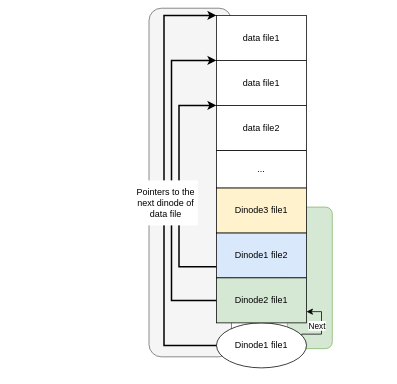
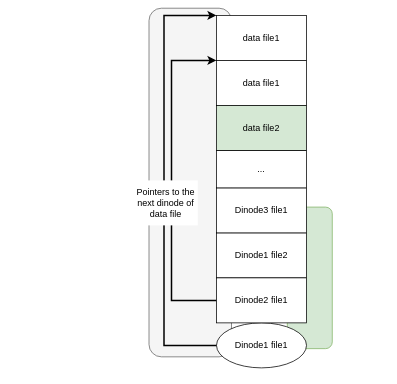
edge "Dinode1 file2" -> "data file2": removed
node "data file2": fillcolor #ffffff -> #d5e8d4
node "Dinode3 file1": fillcolor #fff2cc -> #ffffff
node "Dinode1 file2": fillcolor #dae8fc -> #ffffff
node "Dinode2 file1": fillcolor #d5e8d4 -> #ffffff
edge "Dinode1 file1" -> "Dinode2 file1": removed, label "Next"
